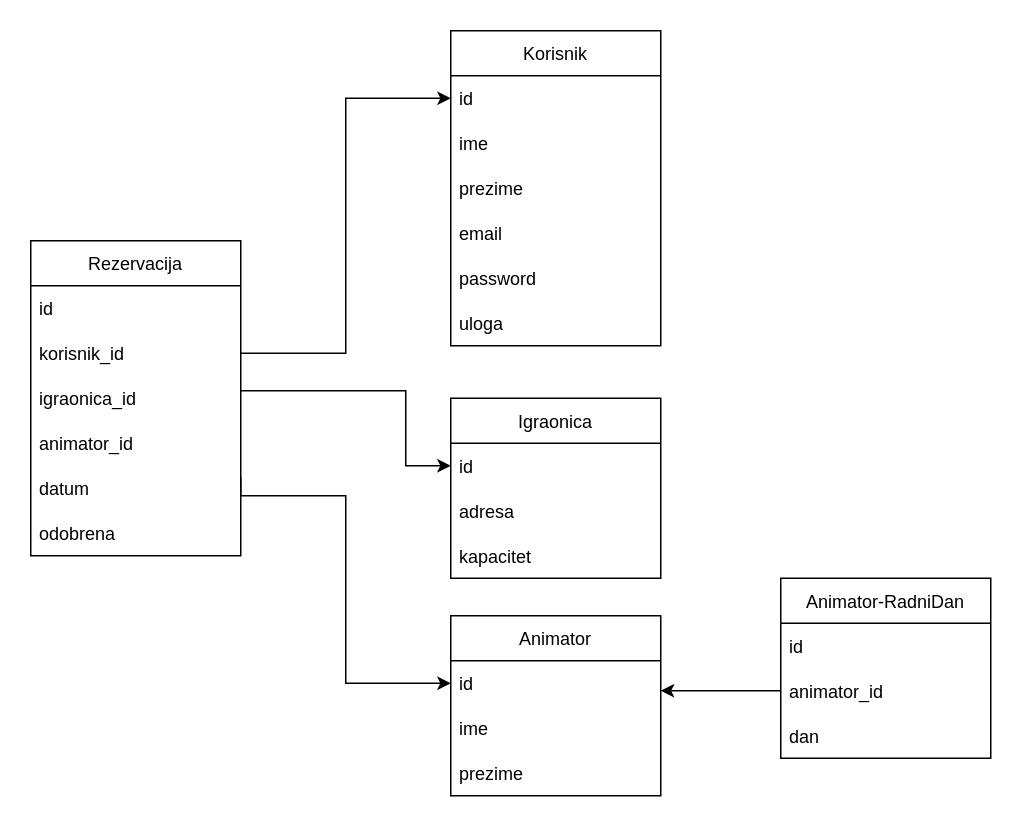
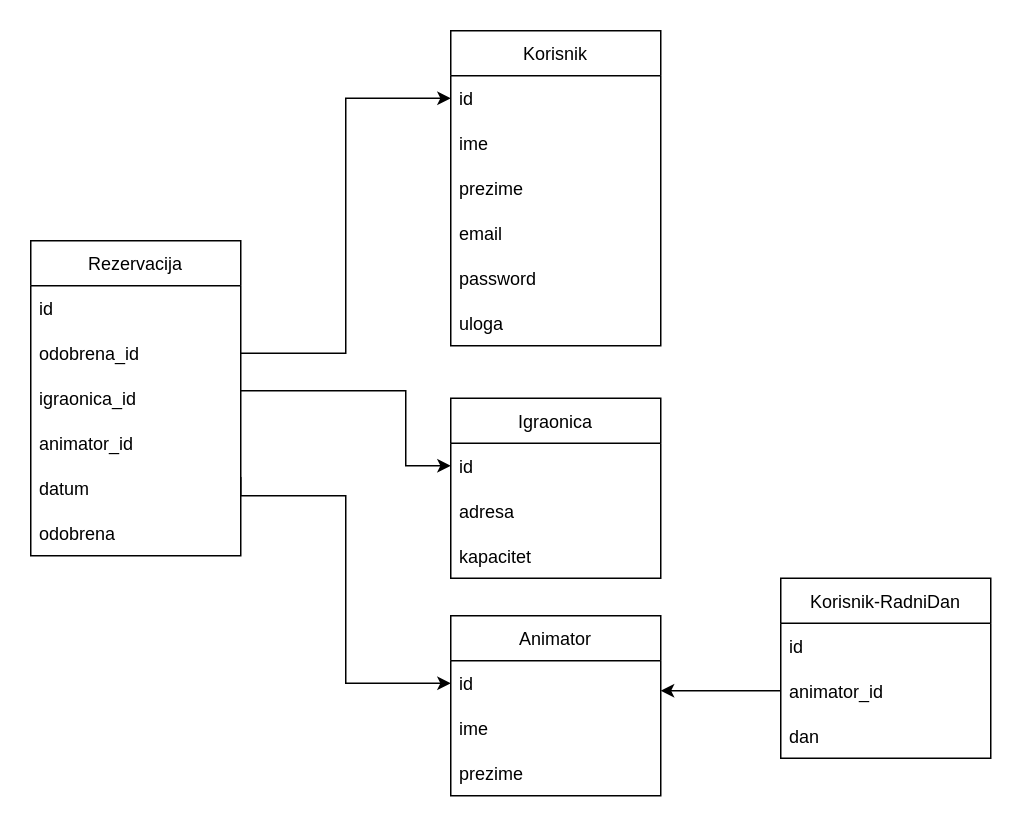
node "korisnik_id": label "korisnik_id" -> "odobrena_id"
node "Animator-RadniDan": label "Animator-RadniDan" -> "Korisnik-RadniDan"
